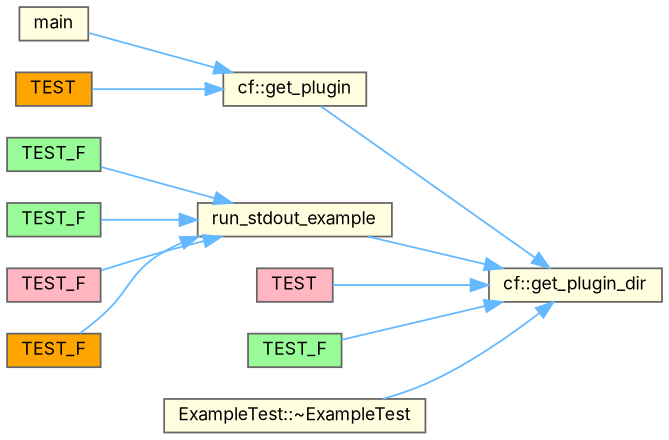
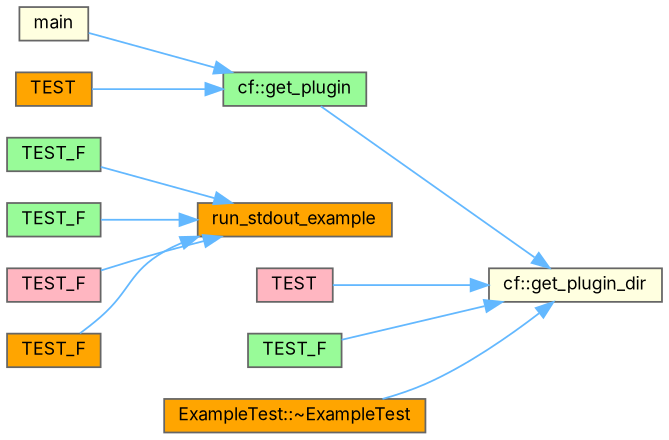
node "cf::get_plugin": fillcolor lightyellow -> palegreen
node "run_stdout_example": fillcolor lightyellow -> orange
edge "run_stdout_example" -> "cf::get_plugin_dir": removed
node "ExampleTest::~ExampleTest": fillcolor lightyellow -> orange
